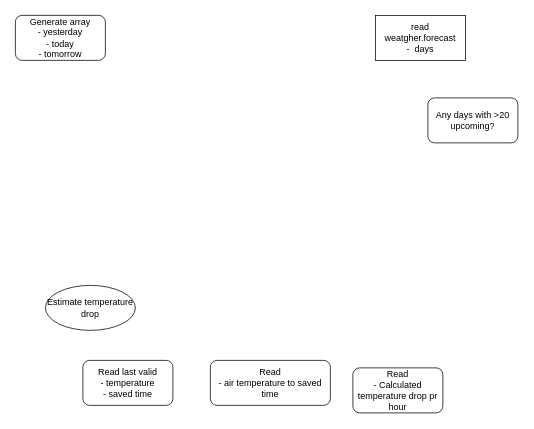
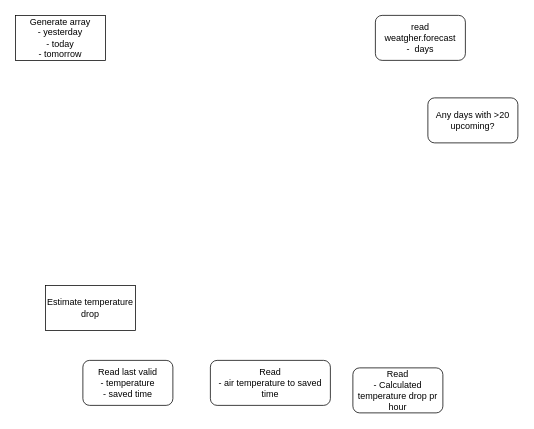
node "Generate array - yesterday - today - tomorrow": shape rounded rectangle -> rectangle
node "read weatgher.forecast - days": shape rectangle -> rounded rectangle
node "Estimate temperature drop": shape ellipse -> rectangle
